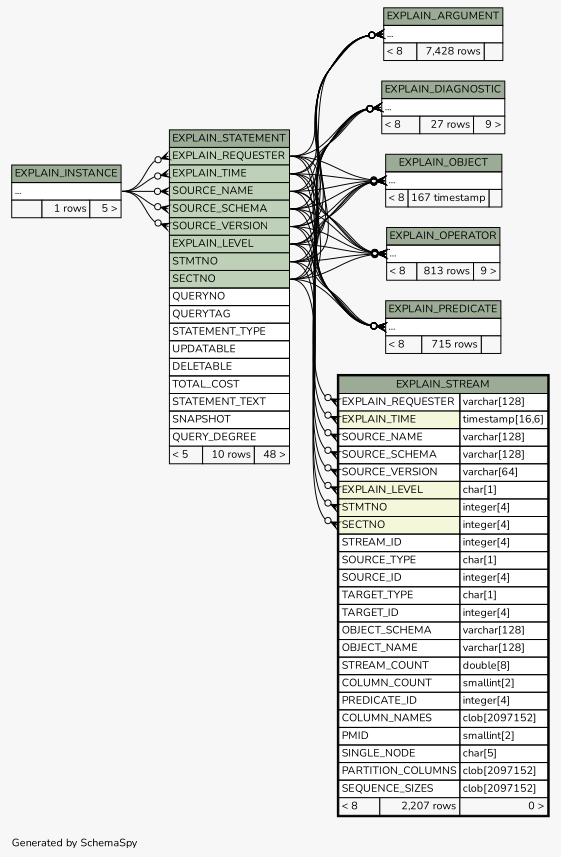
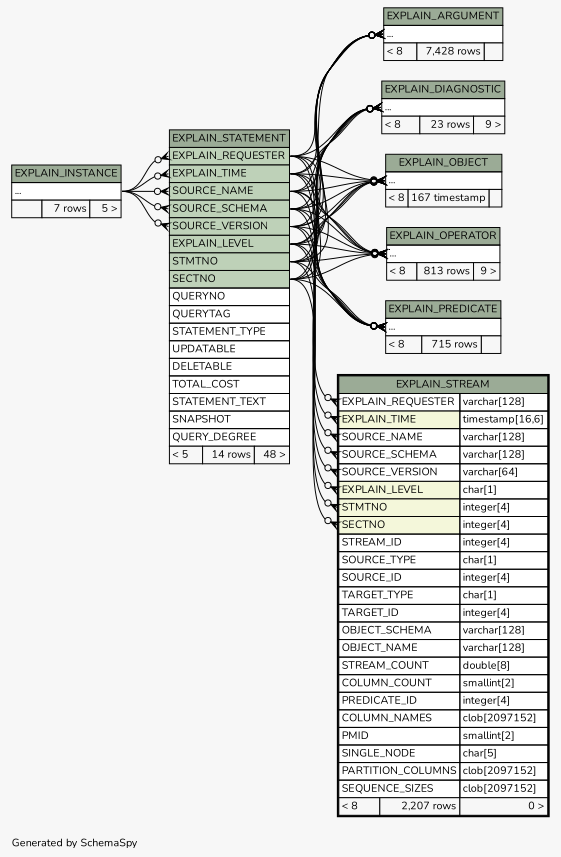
node "EXPLAIN_DIAGNOSTIC": text "27 rows" -> "23 rows"
node "EXPLAIN_INSTANCE": text "1 rows" -> "7 rows"
node "EXPLAIN_STATEMENT": text "10 rows" -> "14 rows"
